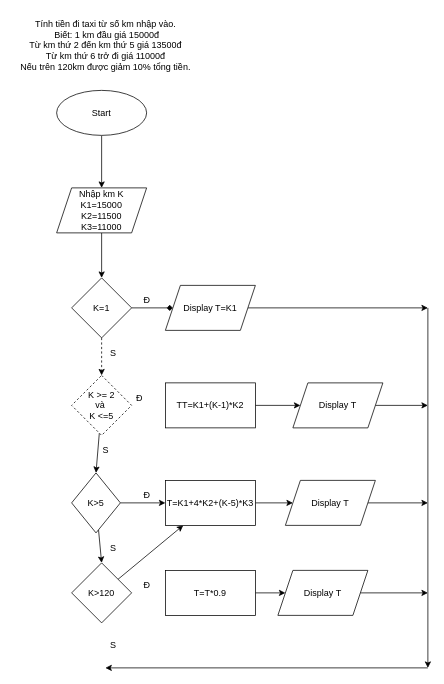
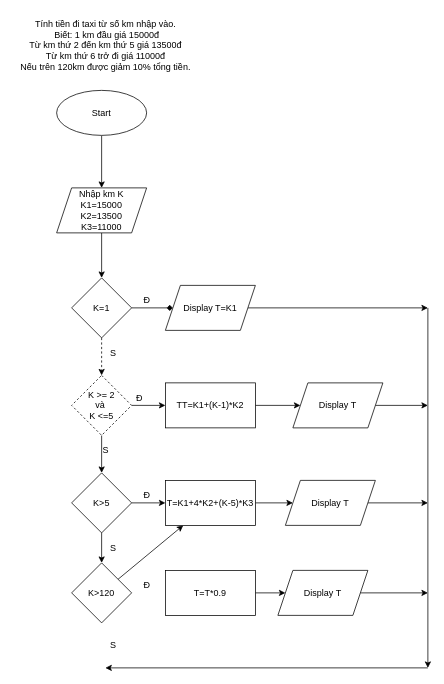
node "Nhập km K K1=15000 K2=11500 K3=11000": label "Nhập km K K1=15000 K2=11500 K3=11000" -> "Nhập km K K1=15000 K2=13500 K3=11000"
edge "K >= 2 và K <=5" -> "TT=K1+(K-1)*K2": added
node "K>5": size 49x60 -> 60x60
